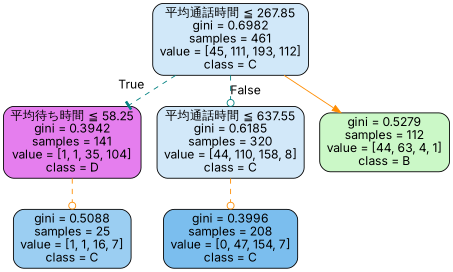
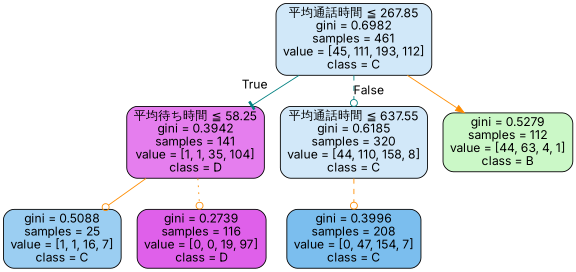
edge "平均通話時間 ≦ 267.85" -> "平均待ち時間 ≦ 58.25": style dashed -> solid
edge "平均待ち時間 ≦ 58.25" -> "gini = 0.5088": style dashed -> solid
node "gini = 0.2739": added
